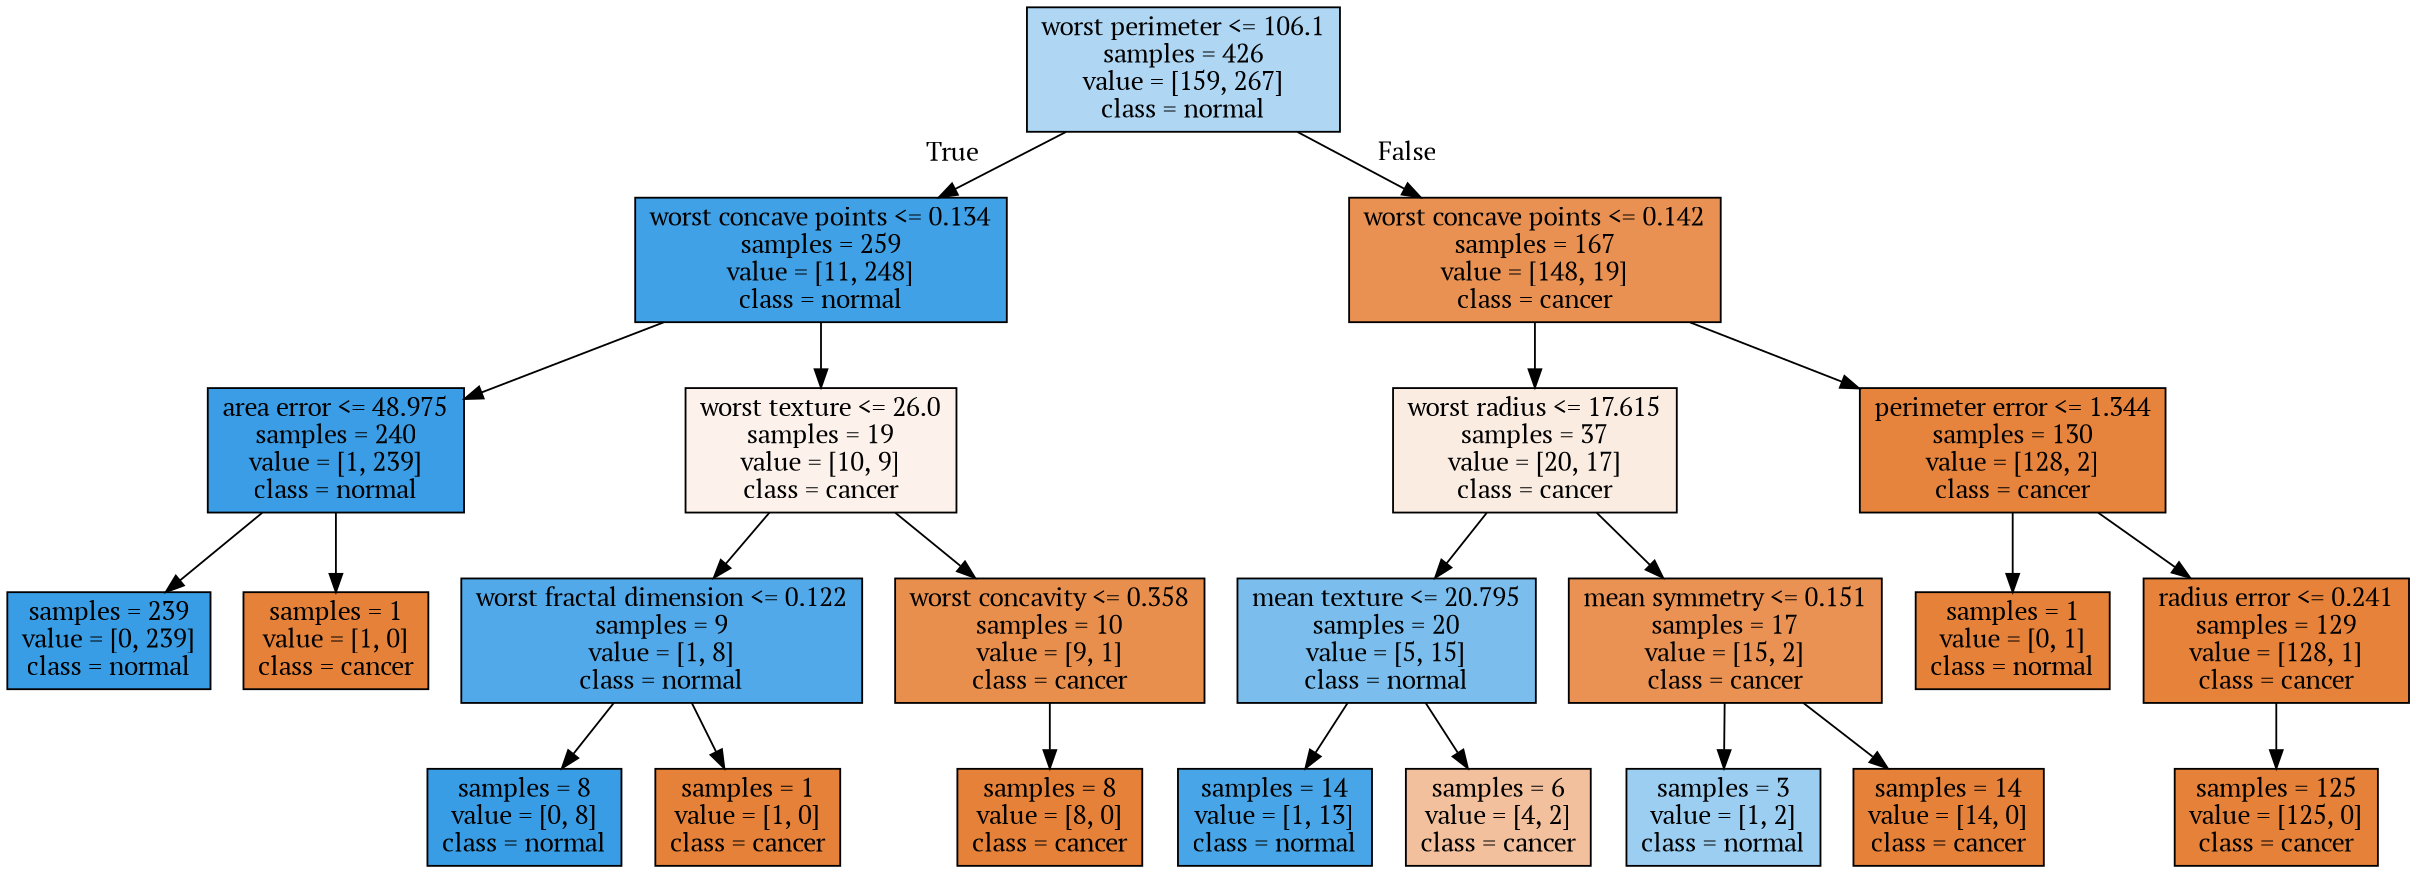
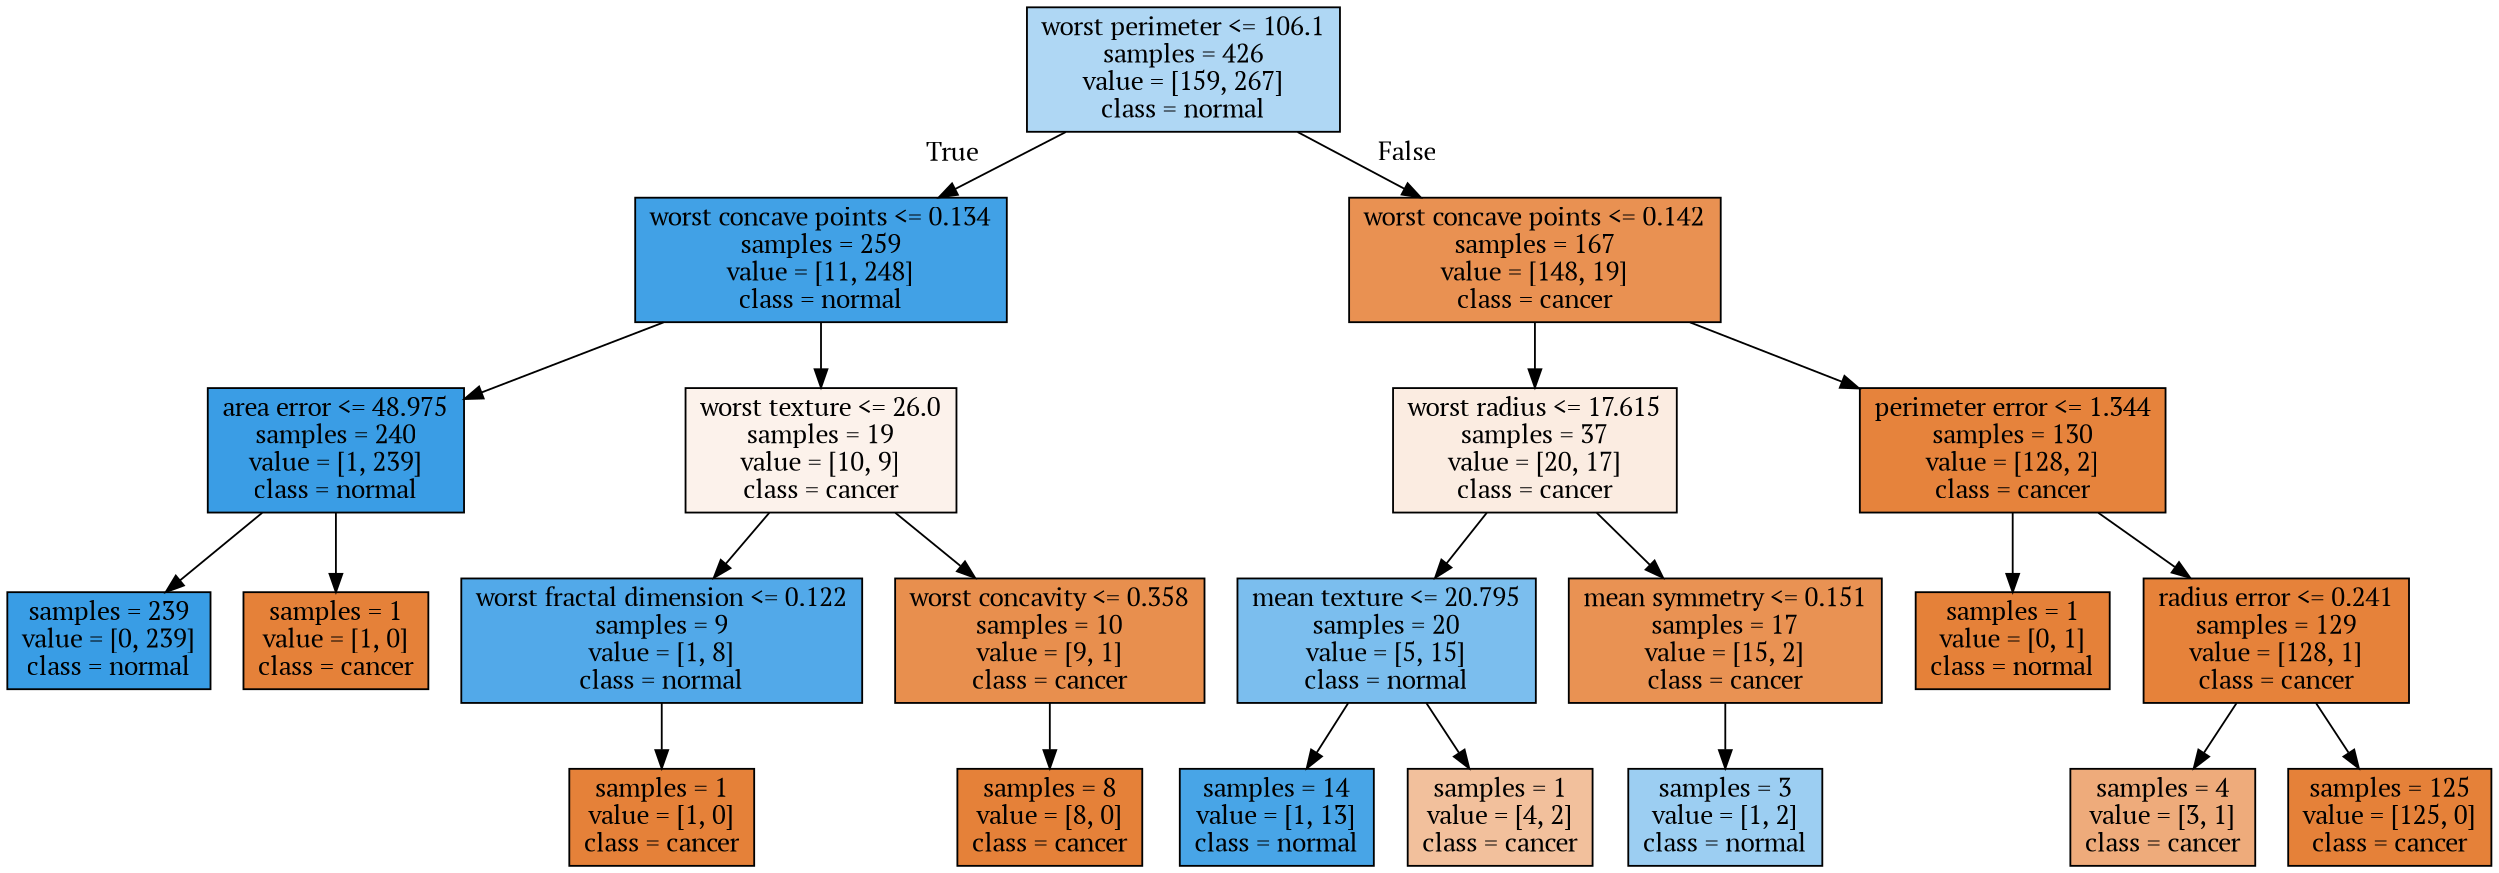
node "samples = 8 value = [0, 8] class = normal": removed
node "samples = 6 value = [4, 2] class = cancer": label "samples = 6 value = [4, 2] class = cancer" -> "samples = 1 value = [4, 2] class = cancer"
node "samples = 14 value = [14, 0] class = cancer": removed
node "samples = 4 value = [3, 1] class = cancer": added
